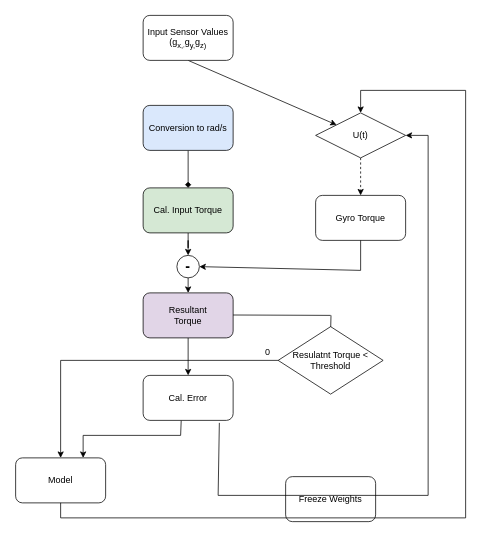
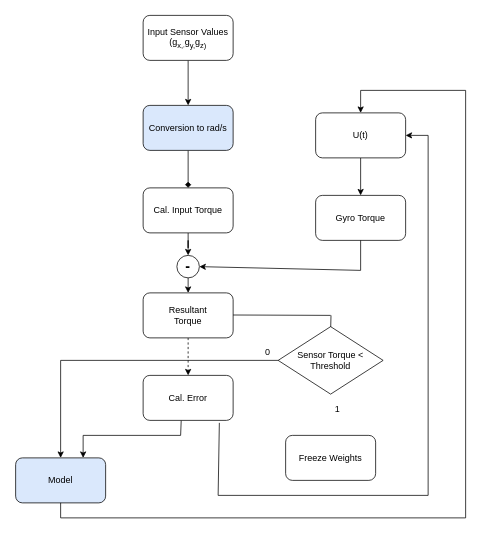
edge "Input Sensor Values (gx,,gy,gz)" -> "U(t)": now "Input Sensor Values (gx,,gy,gz)" -> "Conversion to rad/s"
node "U(t)": shape diamond -> rounded rectangle
edge "U(t)" -> "Gyro Torque": style dashed -> solid
node "Cal. Input Torque": fillcolor #d5e8d4 -> #ffffff
node "Resultant Torque": fillcolor #e1d5e7 -> #ffffff
edge "Resultant Torque" -> "Cal. Error": style solid -> dashed
node "Resulatnt Torque < Threshold": label "Resulatnt Torque < Threshold" -> "Sensor Torque < Threshold"
node "1": added
node "Model": fillcolor #ffffff -> #dae8fc
node "Freeze Weights": moved (330, 499) -> (330, 458)
